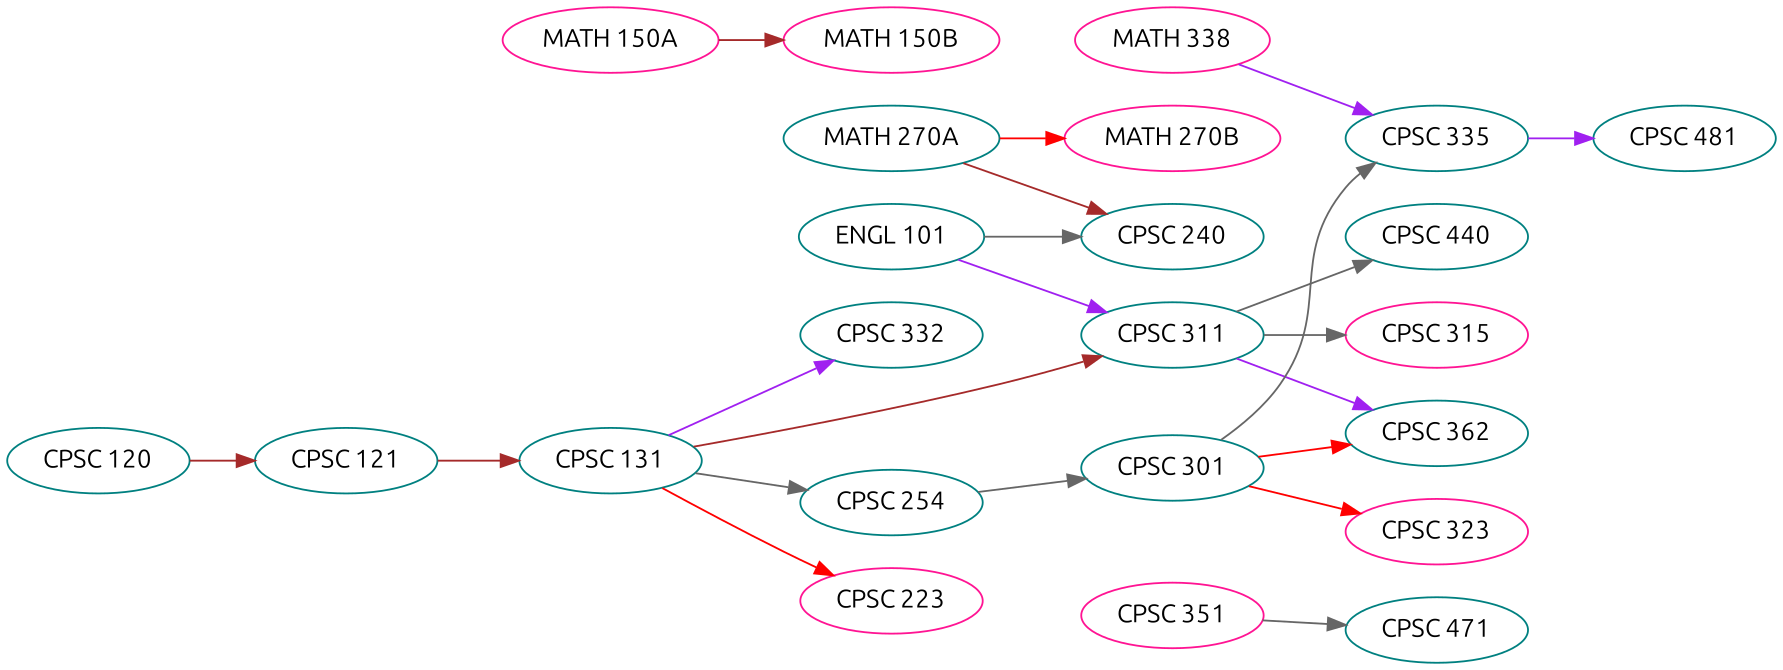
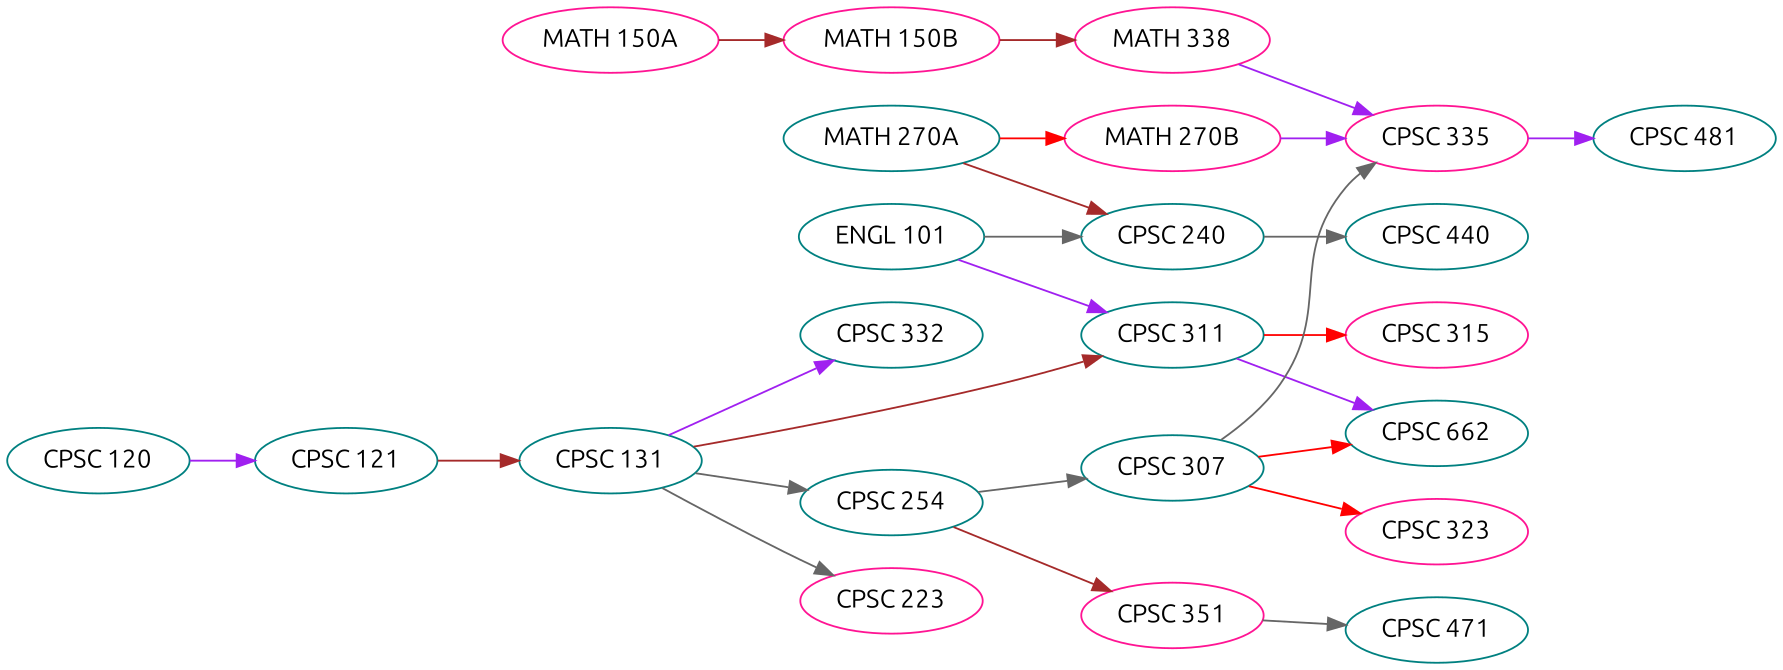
edge "MATH 150B" -> "MATH 338": added
edge "MATH 270B" -> "CPSC 335": added
node "CPSC 335": color teal -> deeppink
edge "CPSC 311" -> "CPSC 440": now "CPSC 240" -> "CPSC 440"
edge "CPSC 311" -> "CPSC 315": color gray40 -> red
node "CPSC 362": label "CPSC 362" -> "CPSC 662"
edge "CPSC 120" -> "CPSC 121": color brown -> purple
node "CPSC 301": label "CPSC 301" -> "CPSC 307"
edge "CPSC 131" -> "CPSC 223": color red -> gray40
edge "CPSC 254" -> "CPSC 351": added
